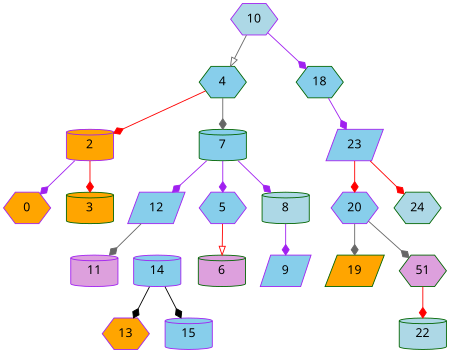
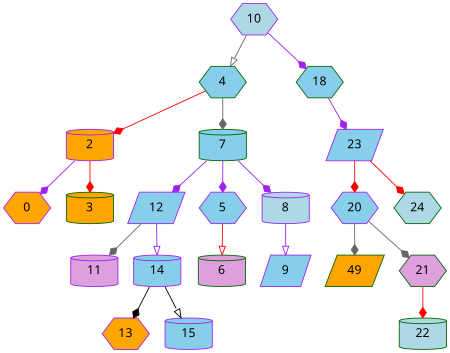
node "8": color darkgreen -> purple
edge "12" -> "14": added
edge "8" -> "9": arrowhead diamond -> onormal
node "19": label "19" -> "49"
node "51": label "51" -> "21"
edge "14" -> "15": arrowhead diamond -> onormal
